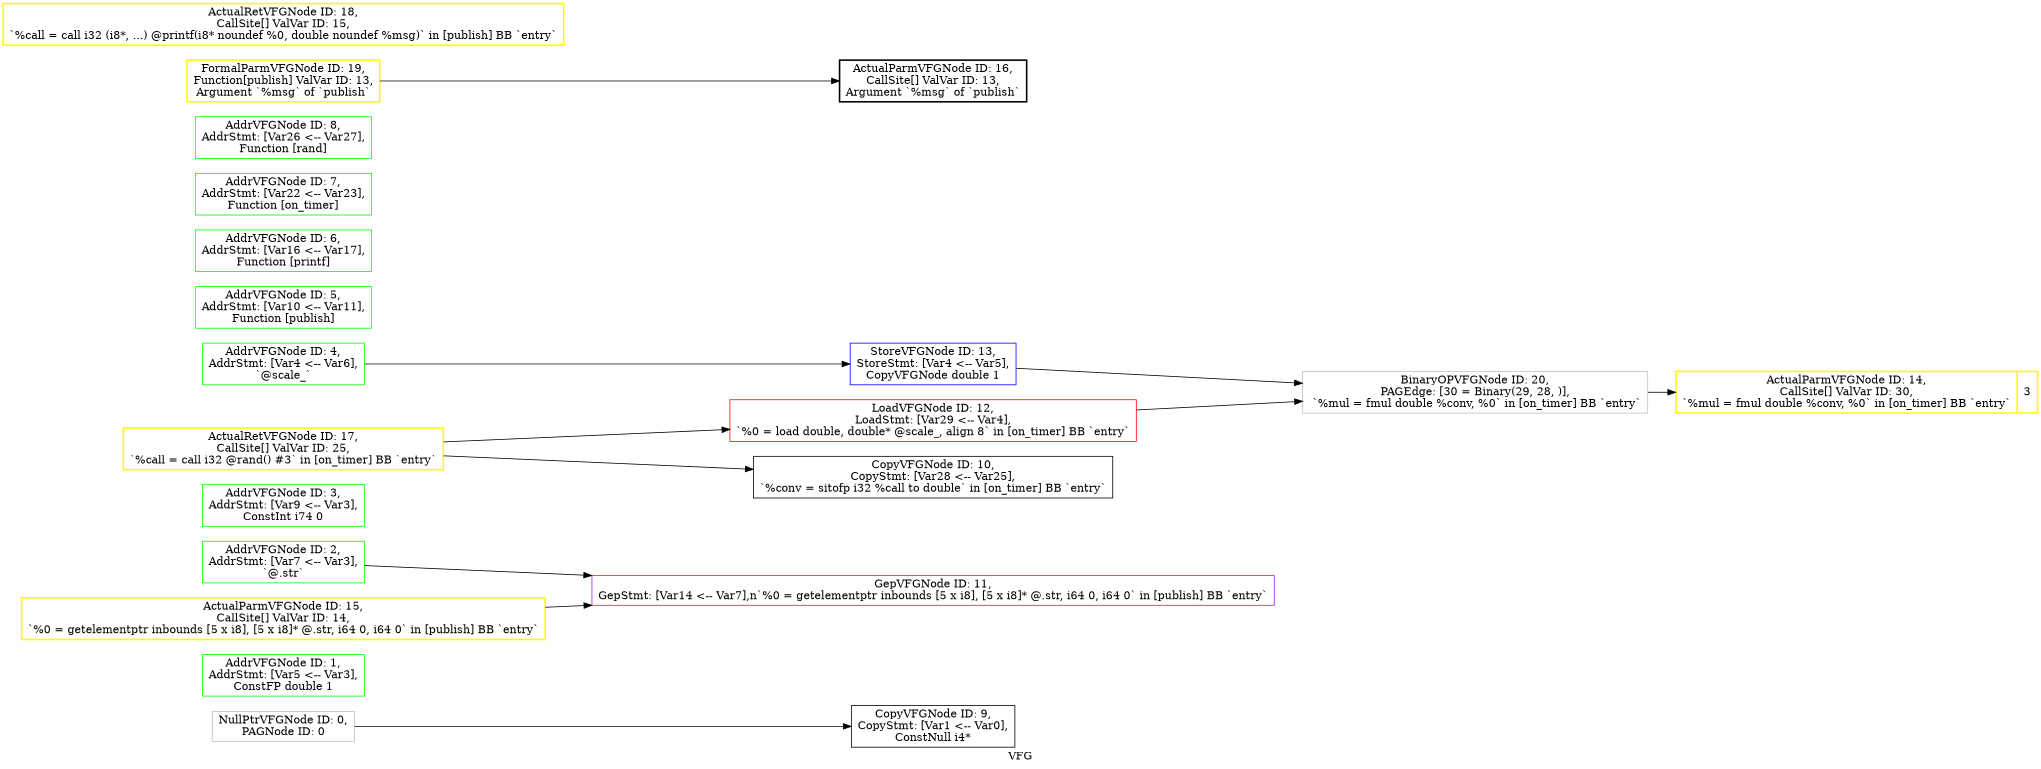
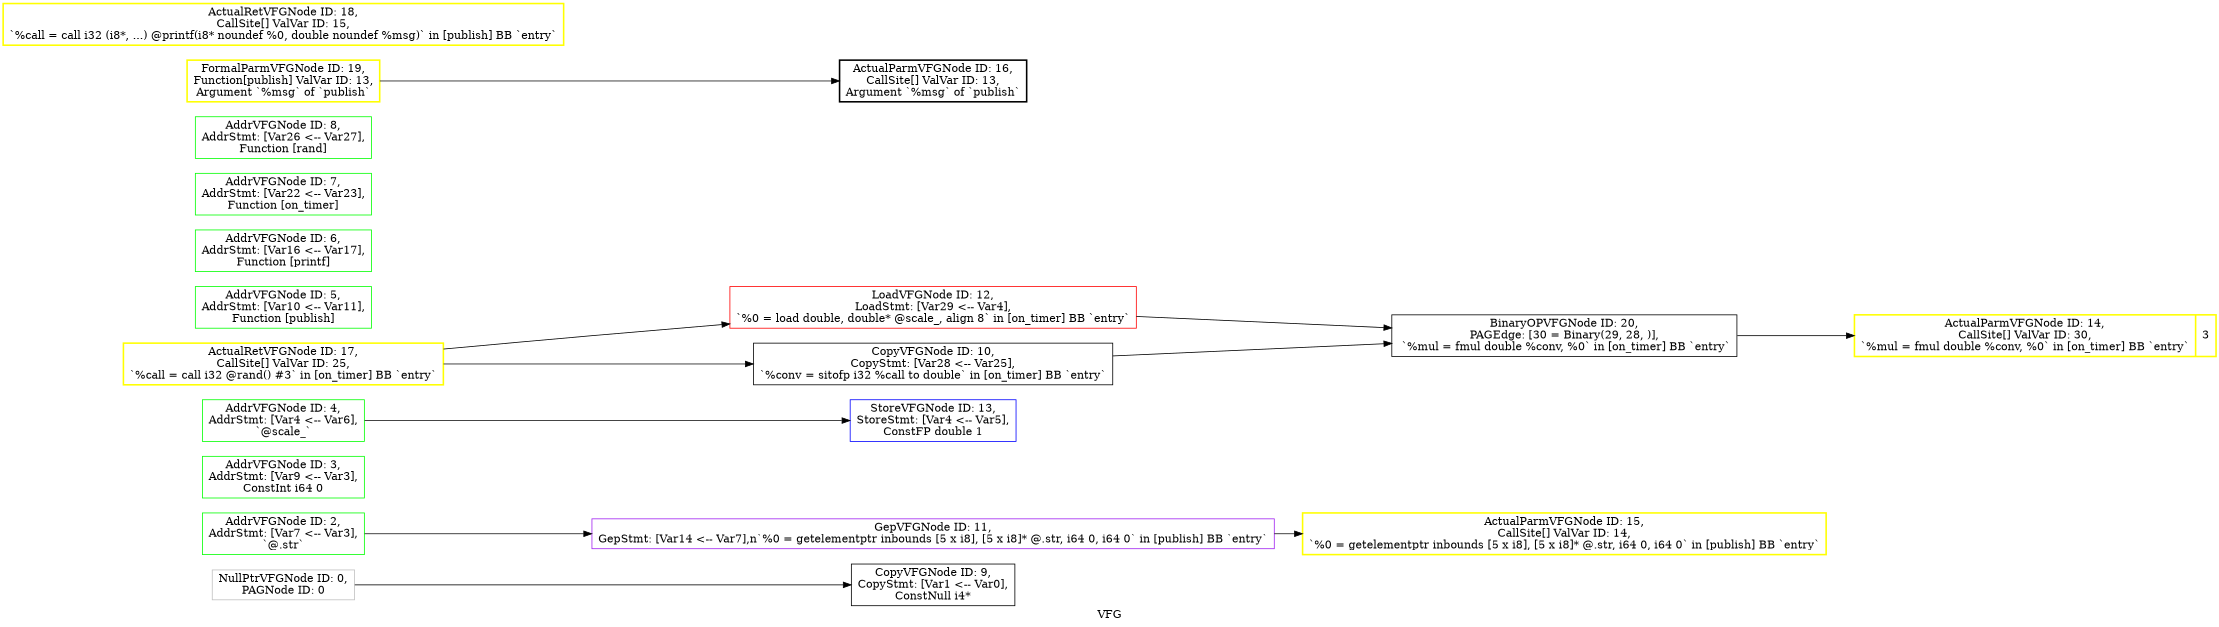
node "StoreVFGNode ID: 13,": text "CopyVFGNode double 1" -> "ConstFP double 1"
edge "StoreVFGNode ID: 13," -> "BinaryOPVFGNode ID: 20,": now "CopyVFGNode ID: 10," -> "BinaryOPVFGNode ID: 20,"
node "BinaryOPVFGNode ID: 20,": color grey -> black
node "AddrVFGNode ID: 3,": text "ConstInt i74 0" -> "ConstInt i64 0"
edge "ActualParmVFGNode ID: 15," -> "GepVFGNode ID: 11,": reversed
node "AddrVFGNode ID: 1,": removed
